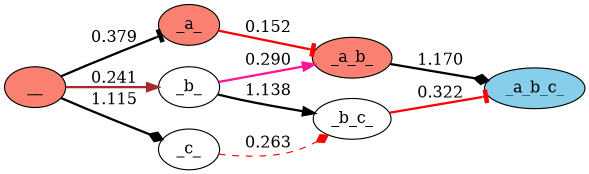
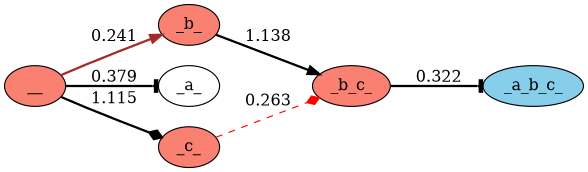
node "_a_": fillcolor salmon -> white
node "_a_b_": removed
node "_b_": fillcolor white -> salmon
edge "_b_c_" -> "_a_b_c_": color red -> black
node "_b_c_": fillcolor white -> salmon
node "_c_": fillcolor white -> salmon
